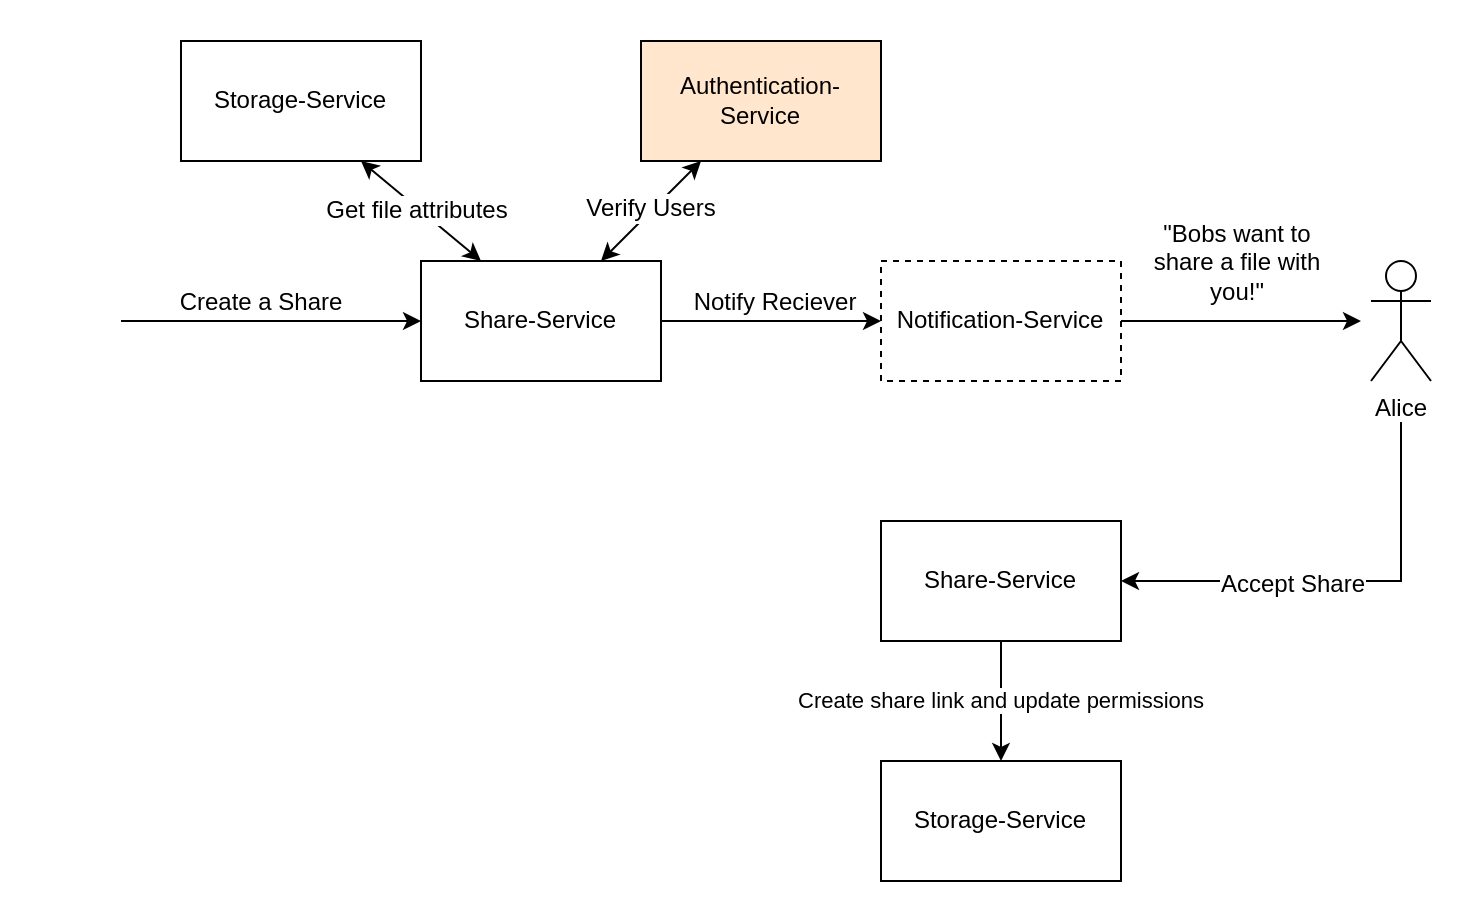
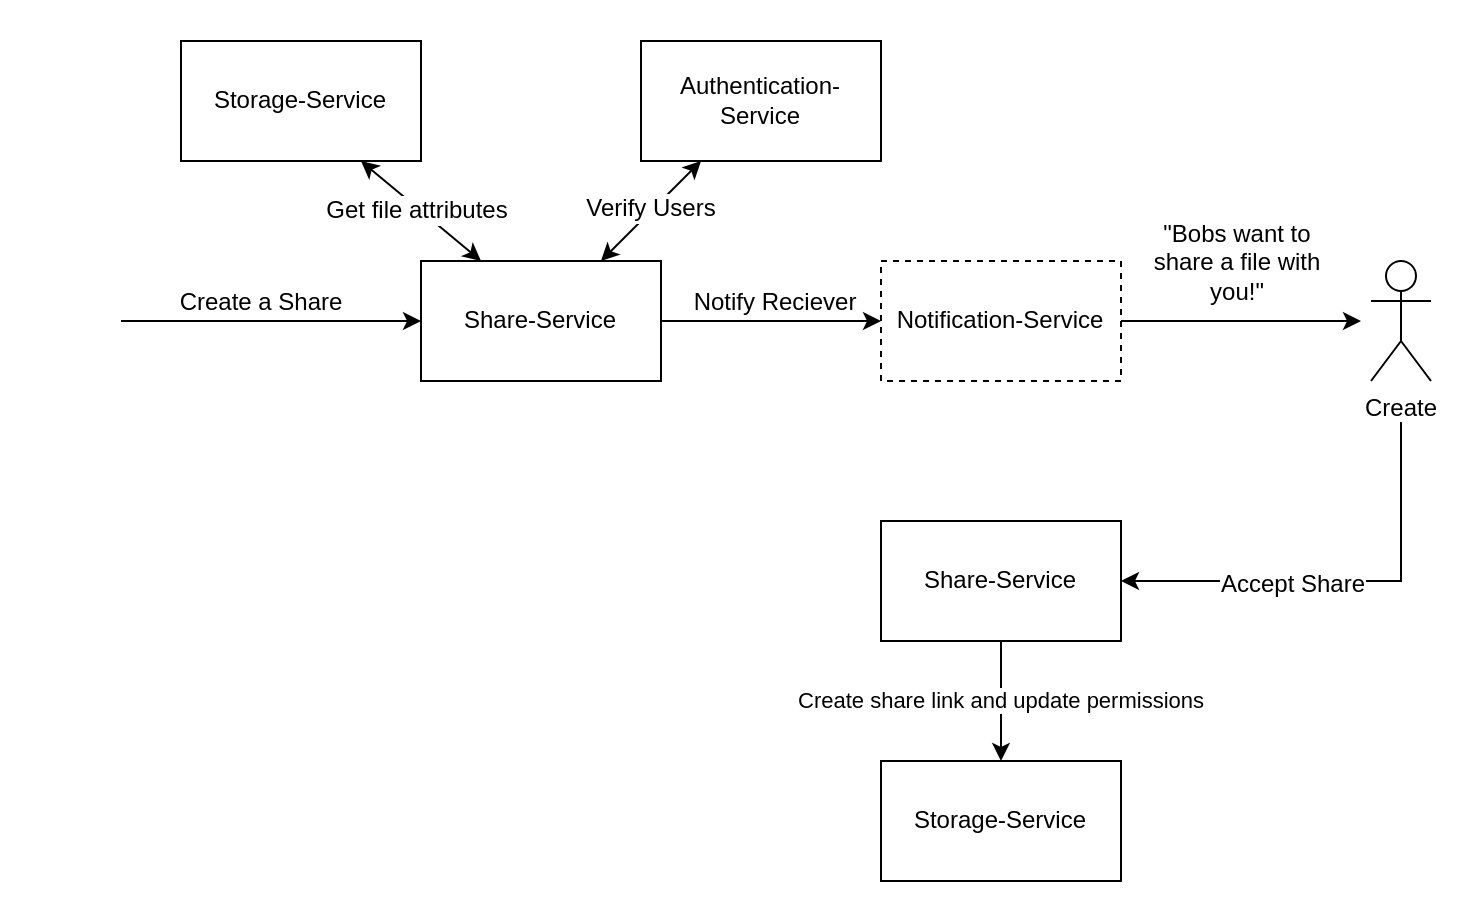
node "Authentication-Service": fillcolor #ffe6cc -> #ffffff
node "Alice": label "Alice" -> "Create"
